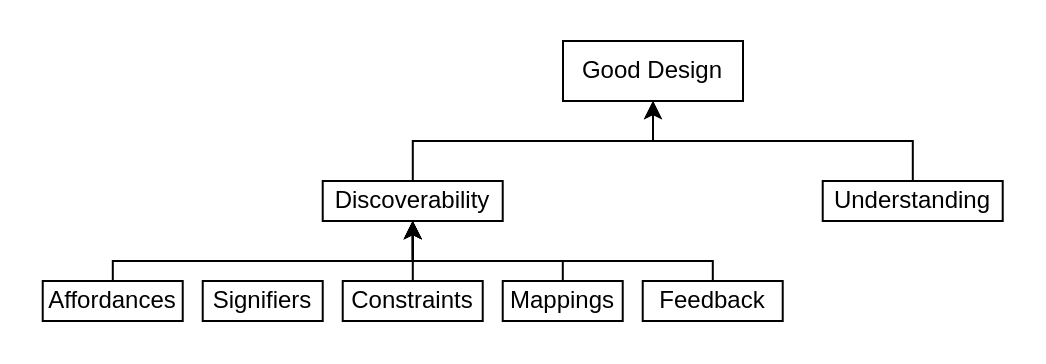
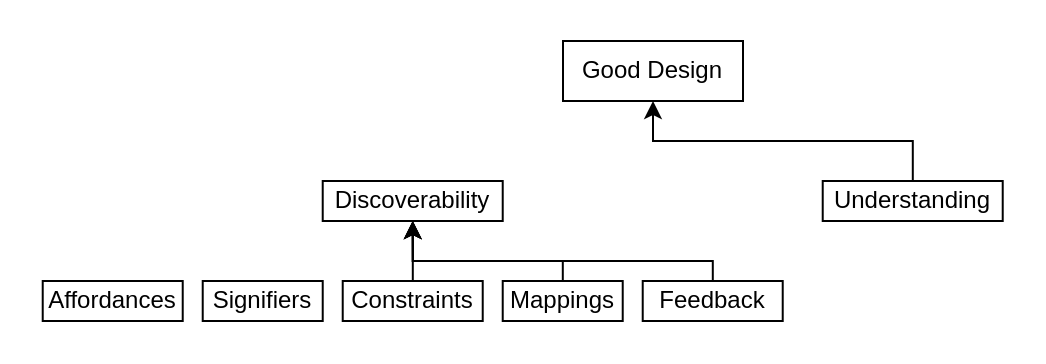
edge "Discoverability" -> "Good Design": removed
edge "Affordances" -> "Discoverability": removed
